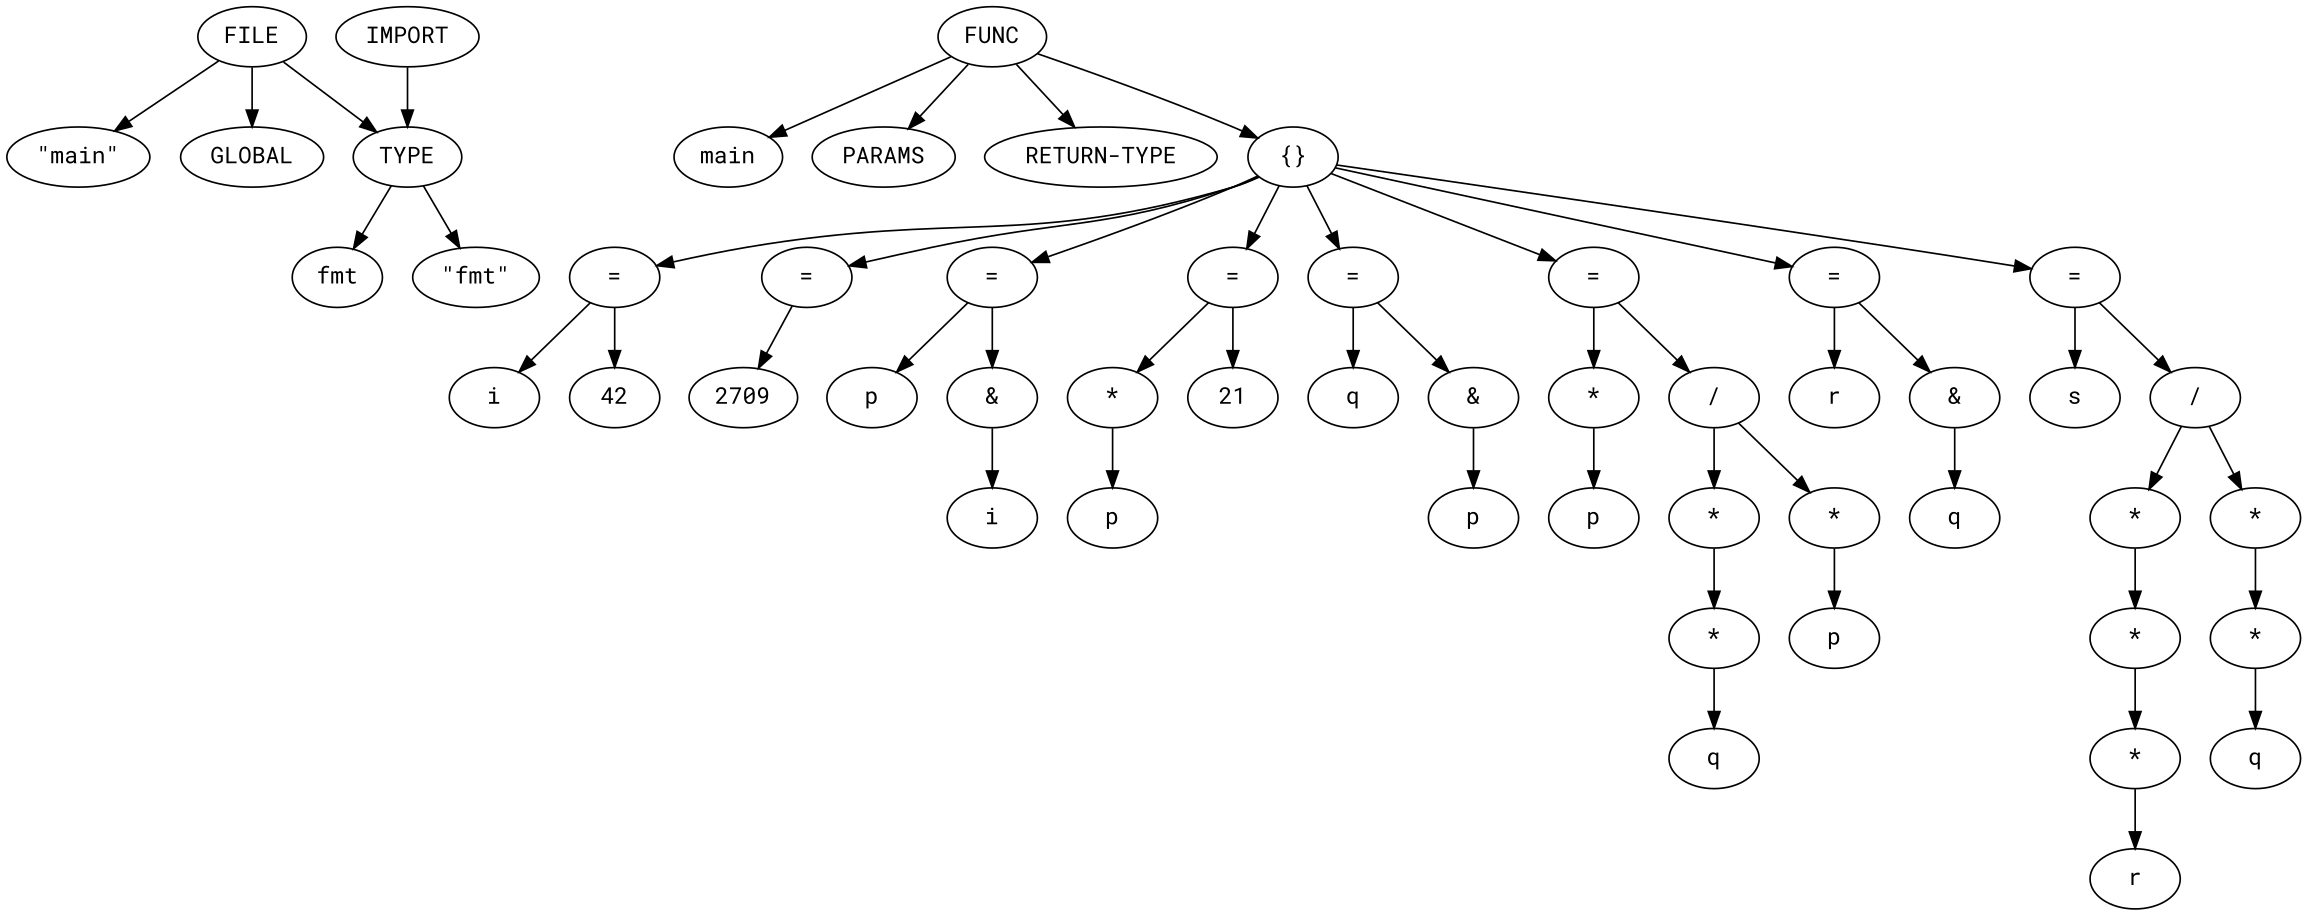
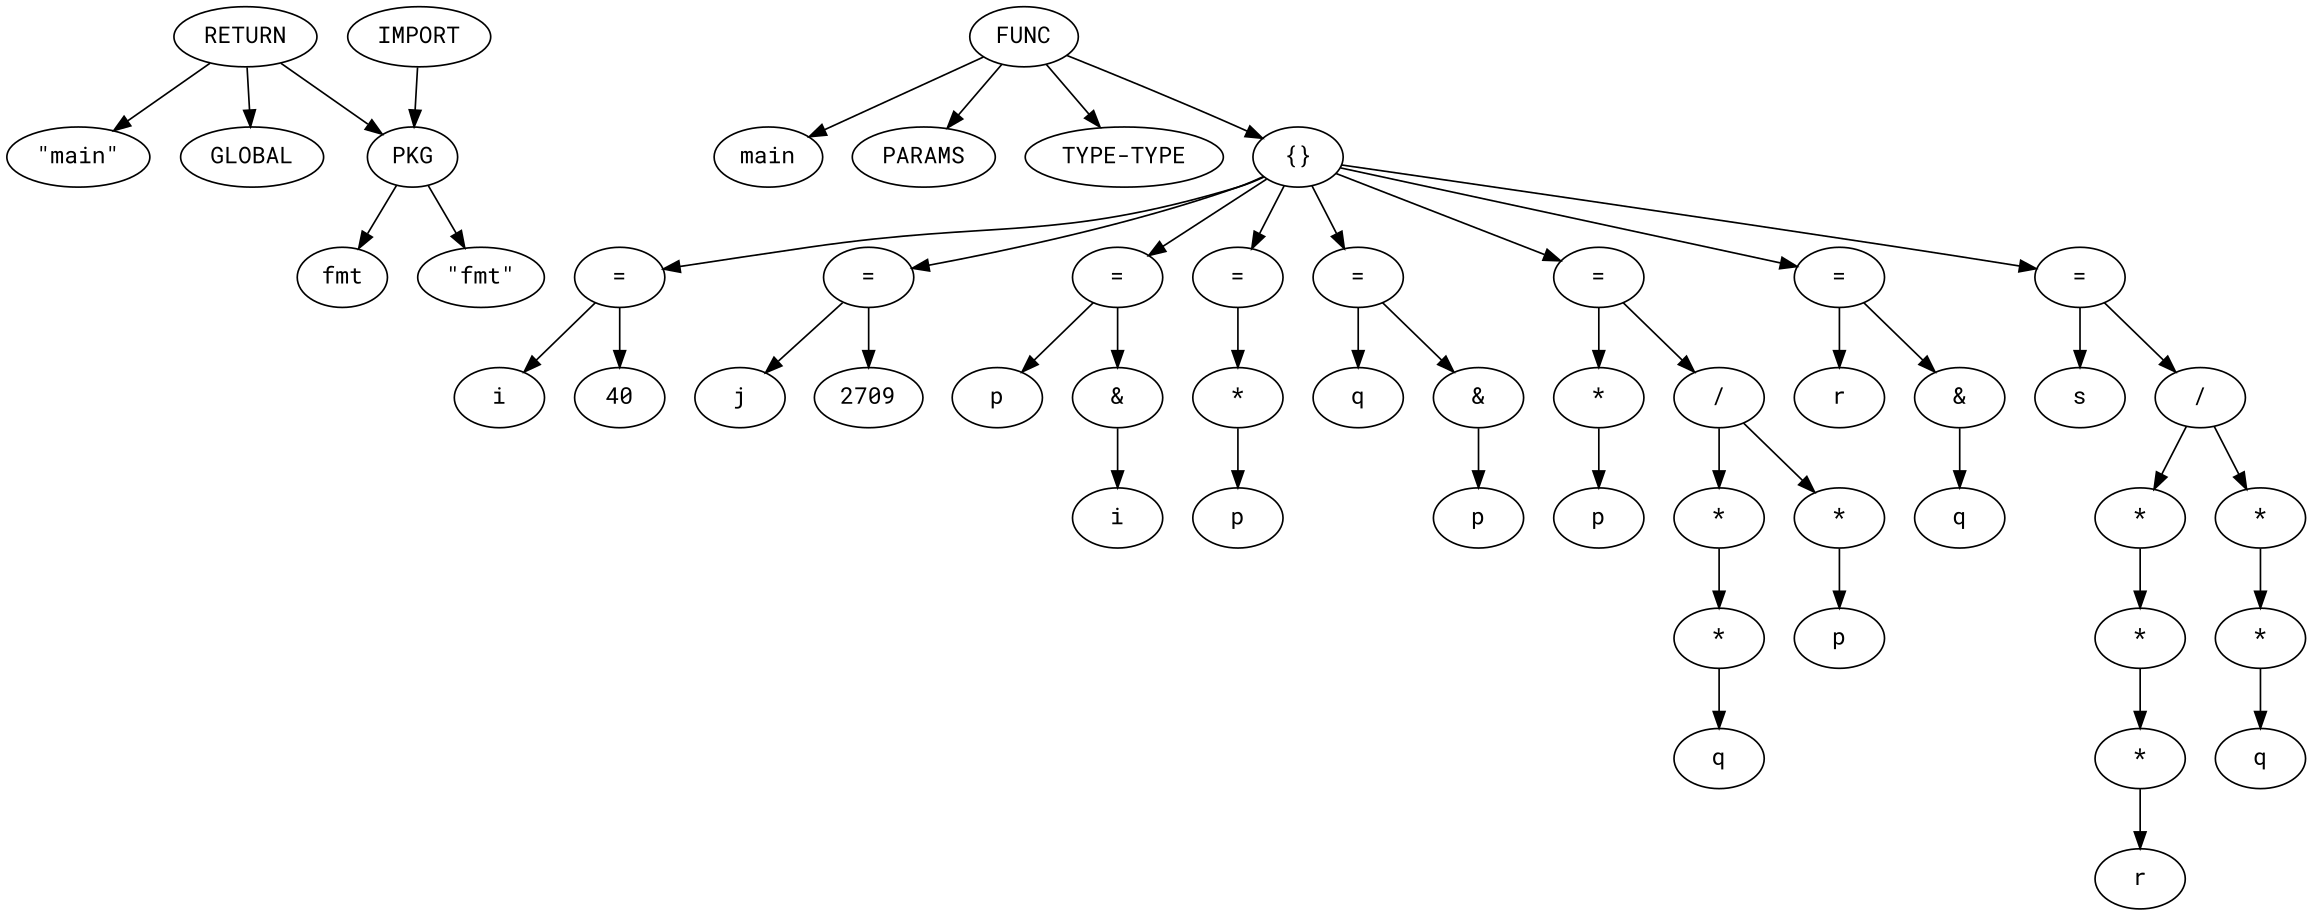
node "FILE": label "FILE" -> "RETURN"
node "TYPE": label "TYPE" -> "PKG"
node "RETURN-TYPE": label "RETURN-TYPE" -> "TYPE-TYPE"
node "42": label "42" -> "40"
node "j": added
node "21": removed
